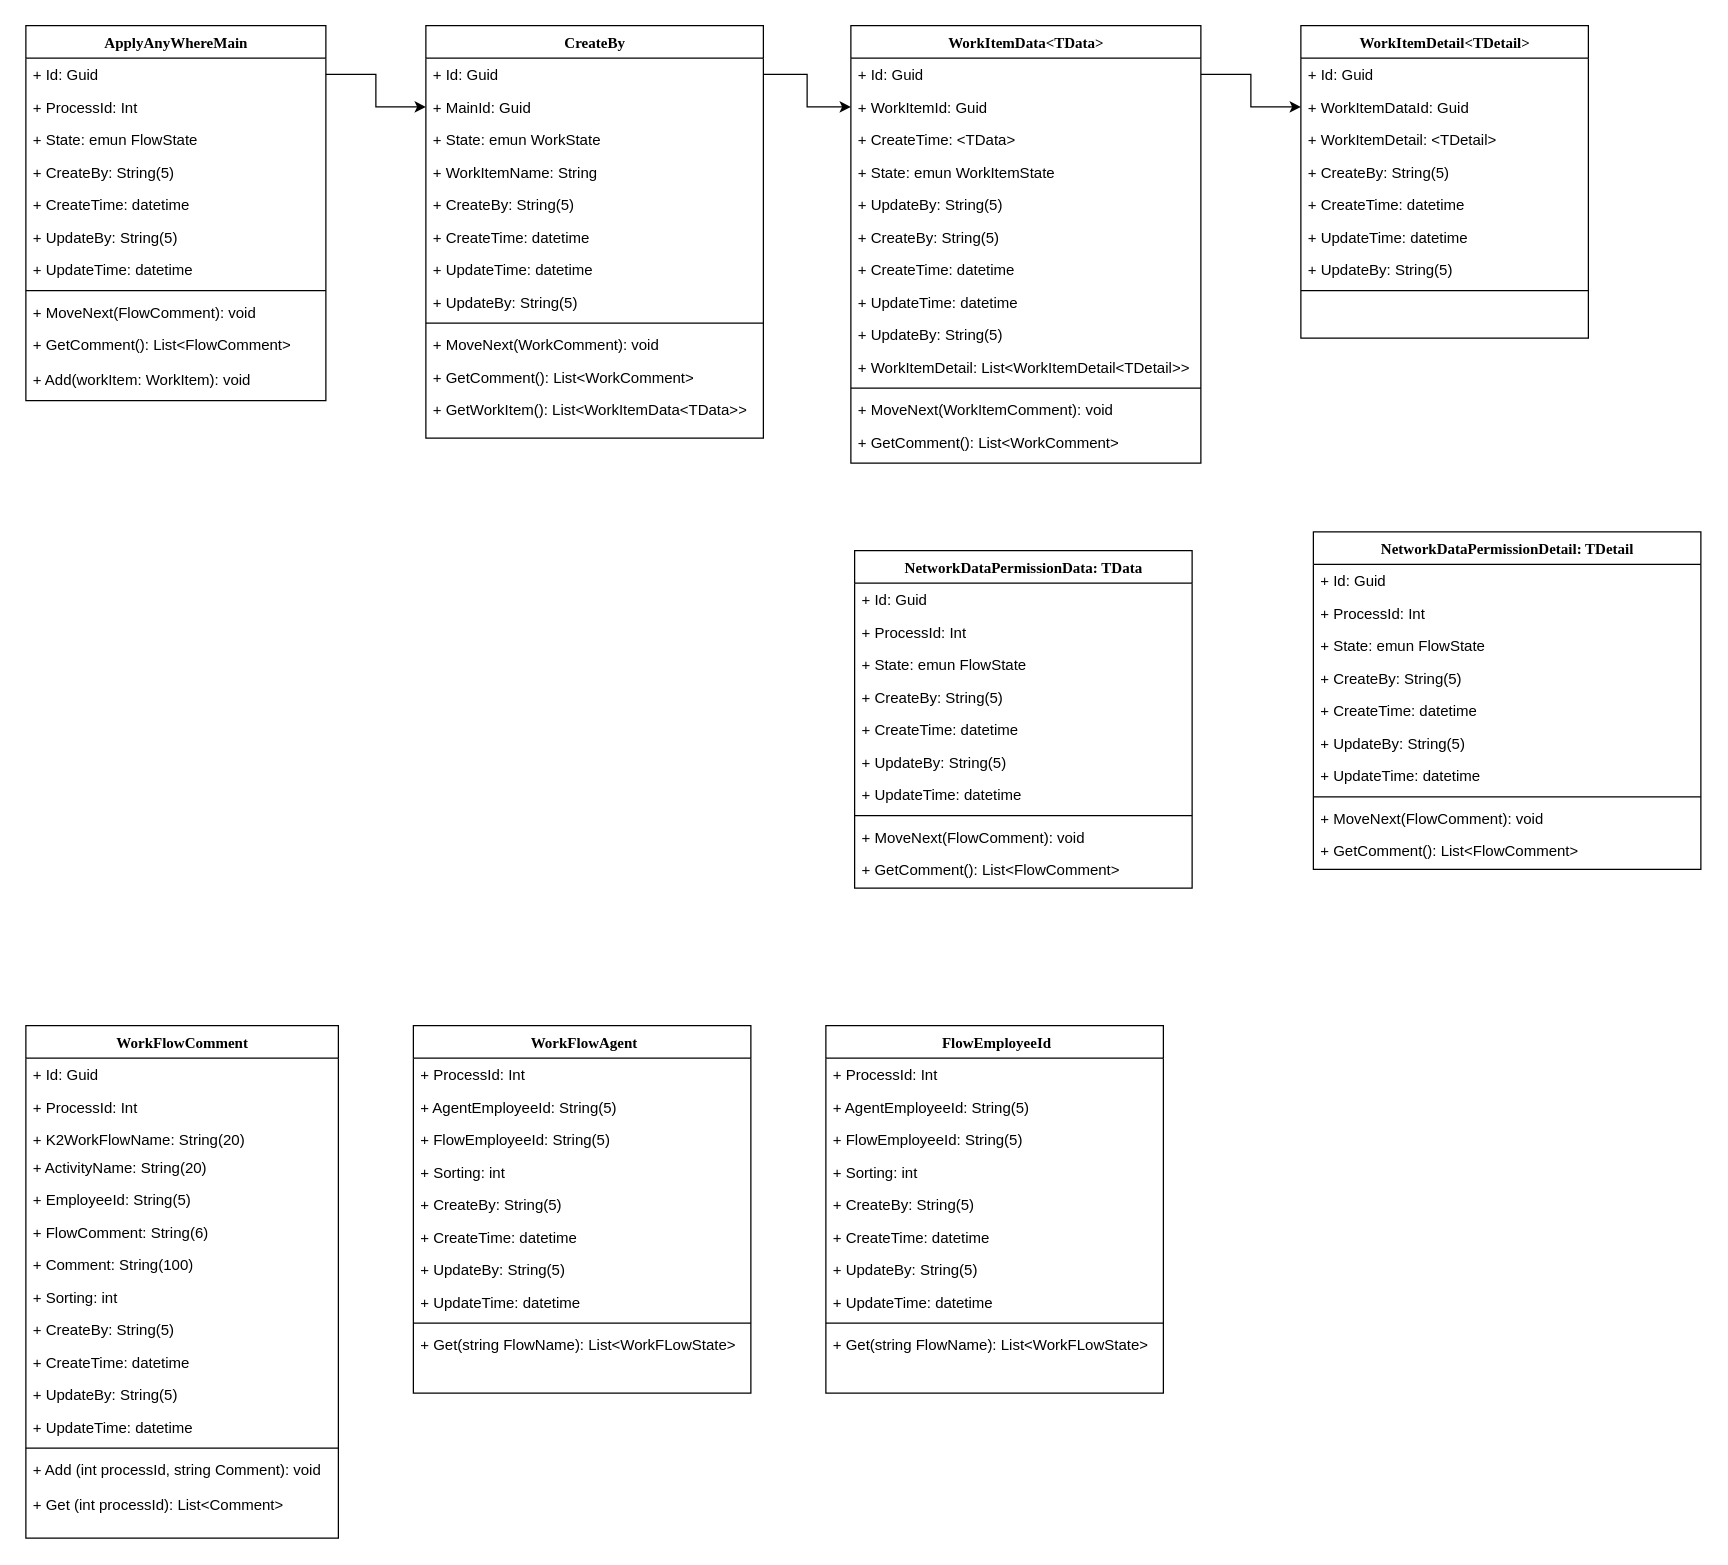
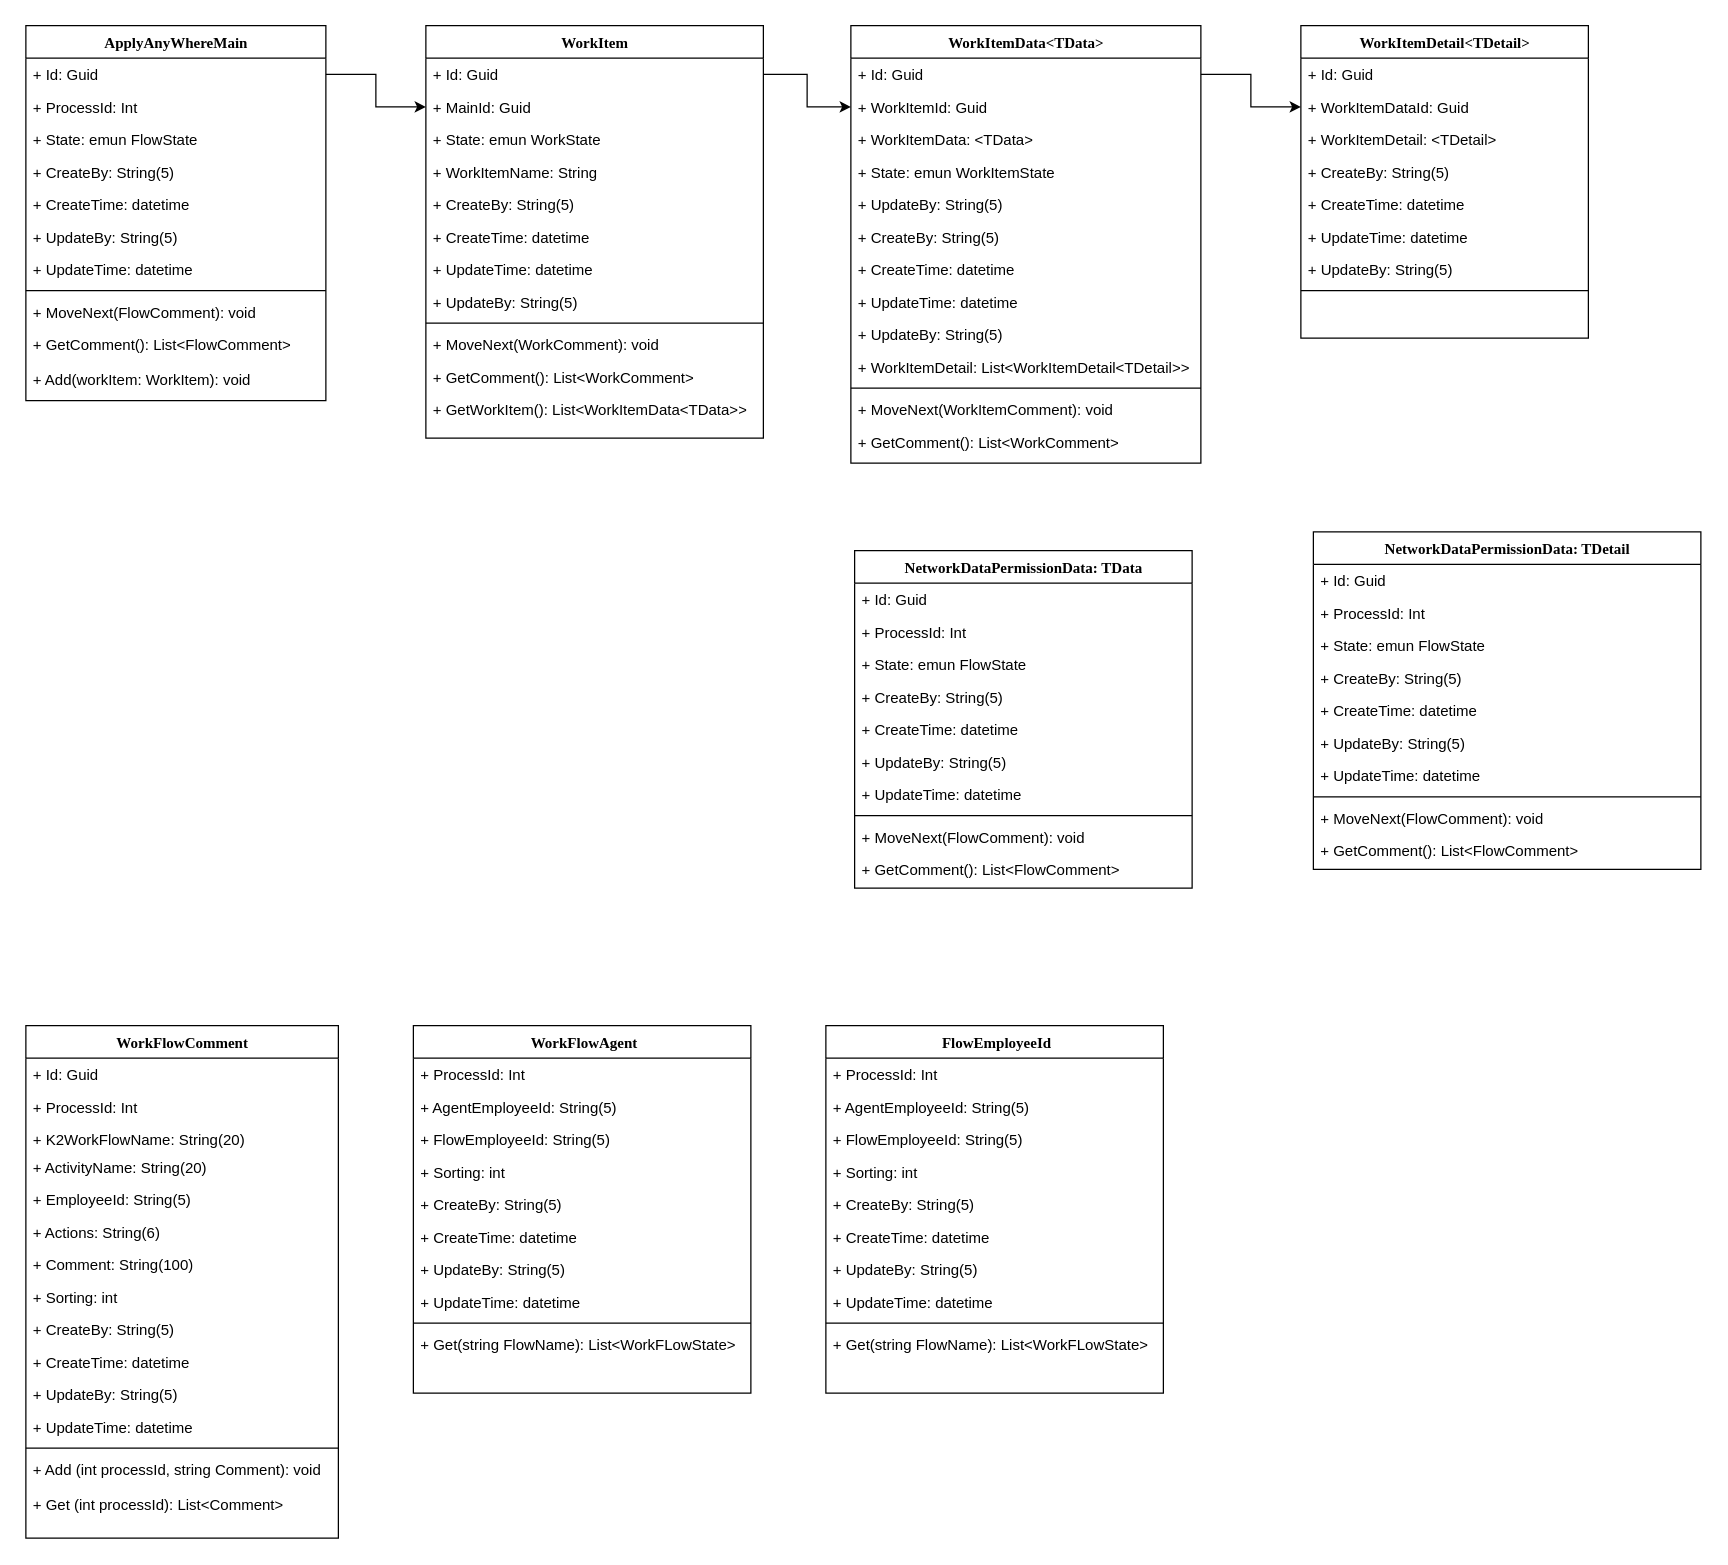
node "CreateBy": label "CreateBy" -> "WorkItem"
node "+ CreateTime: <TData>": label "+ CreateTime: <TData>" -> "+ WorkItemData: <TData>"
node "NetworkDataPermissionDetail: TDetail": label "NetworkDataPermissionDetail: TDetail" -> "NetworkDataPermissionData: TDetail"
node "+ FlowComment: String(6)": label "+ FlowComment: String(6)" -> "+ Actions: String(6)"
